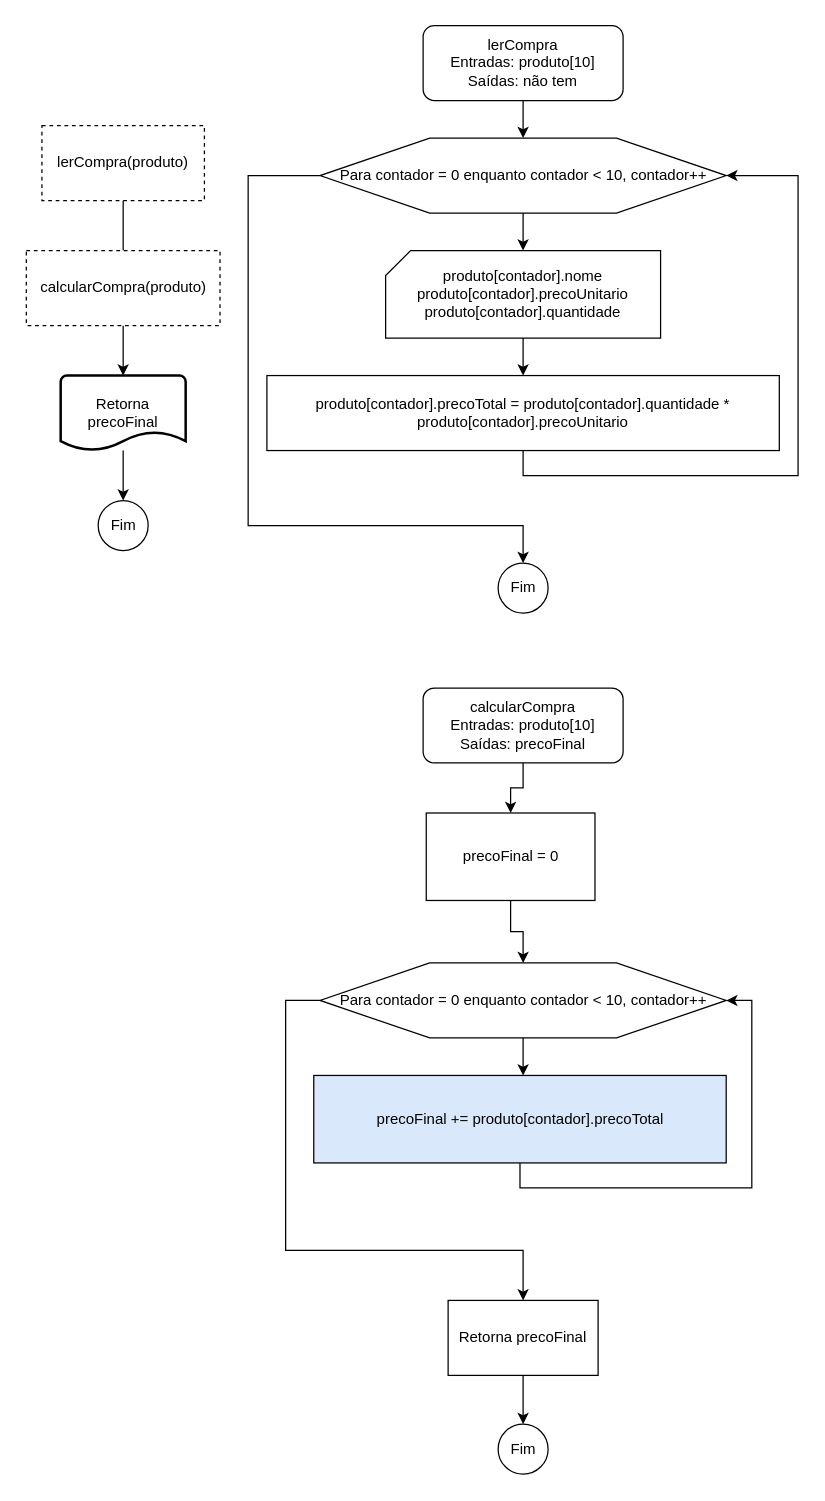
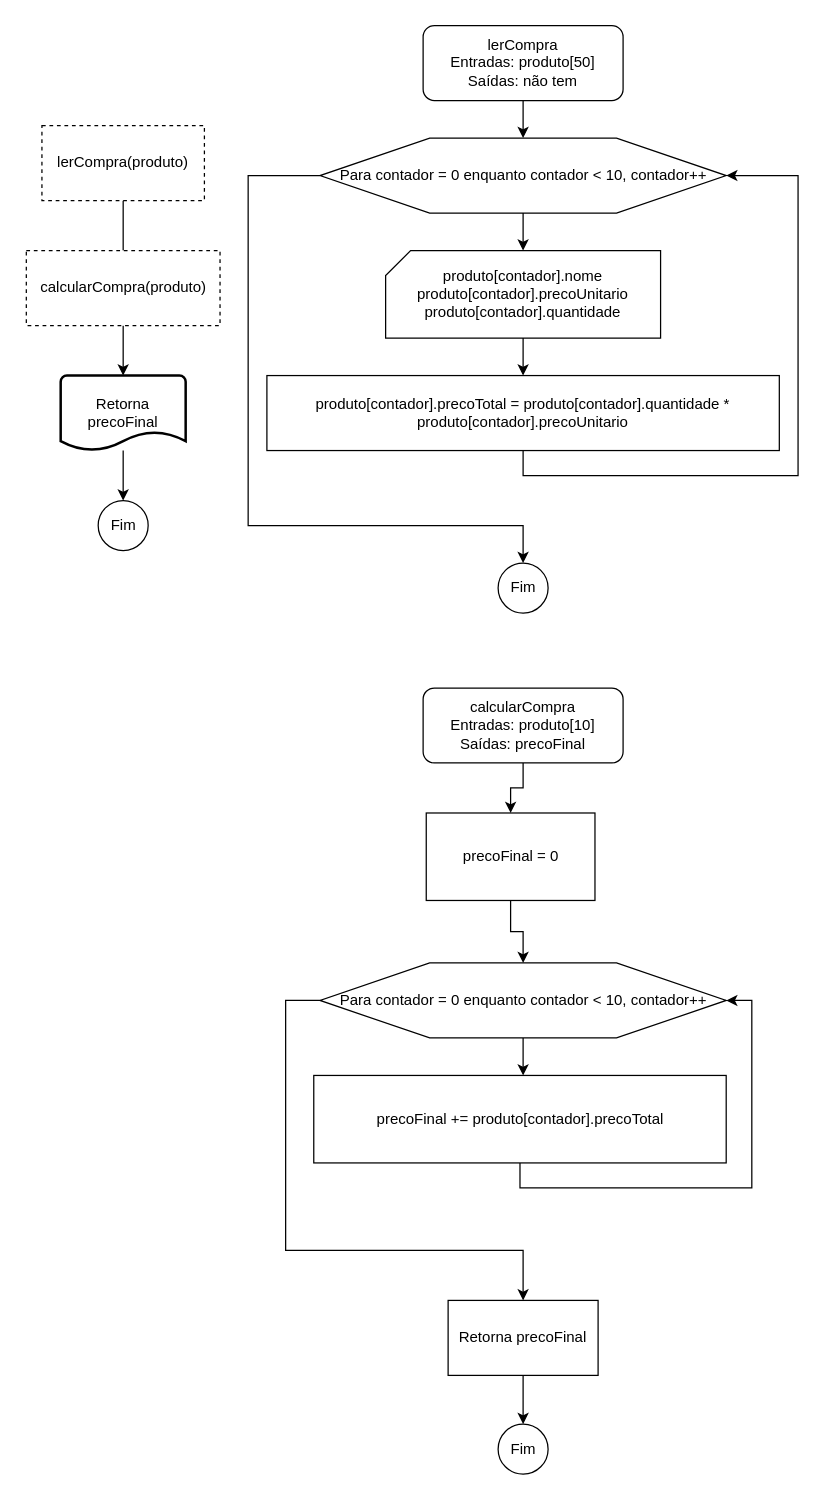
node "lerCompra Entradas: produto[10] Saídas: não tem": label "lerCompra Entradas: produto[10] Saídas: não tem" -> "lerCompra Entradas: produto[50] Saídas: não tem"
node "precoFinal += produto[contador].precoTotal": fillcolor #dae8fc -> #ffffff
